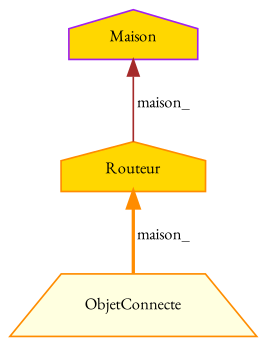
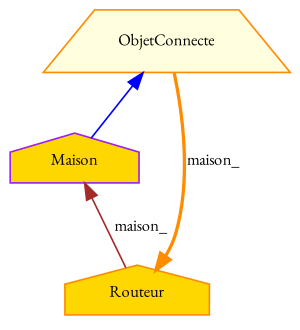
edge "Maison" -> "ObjetConnecte": added
